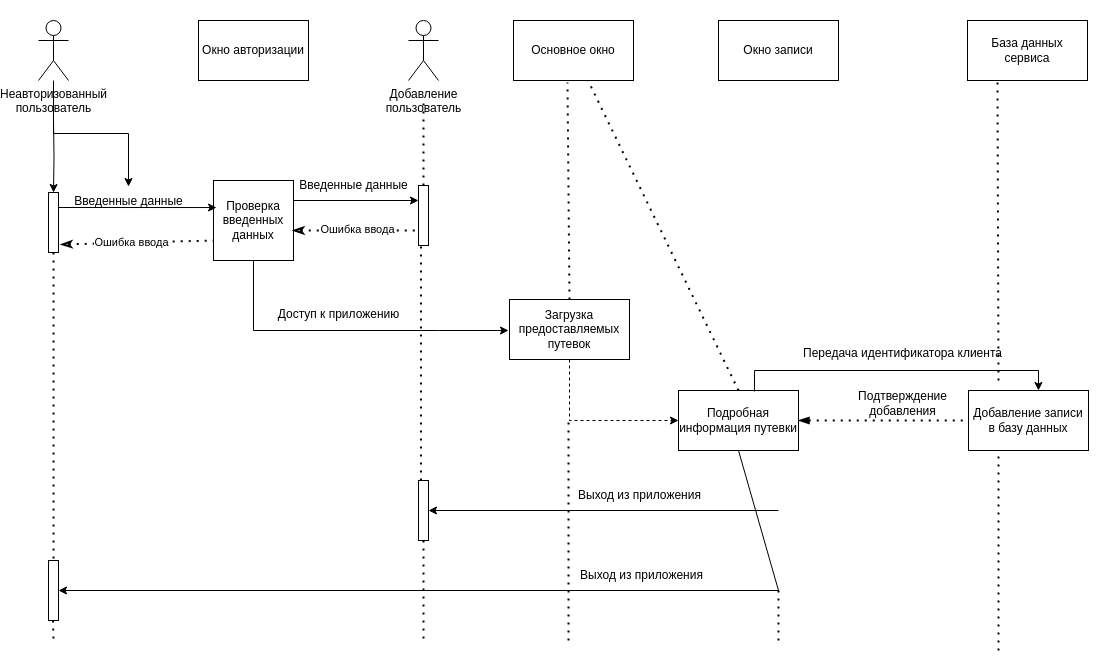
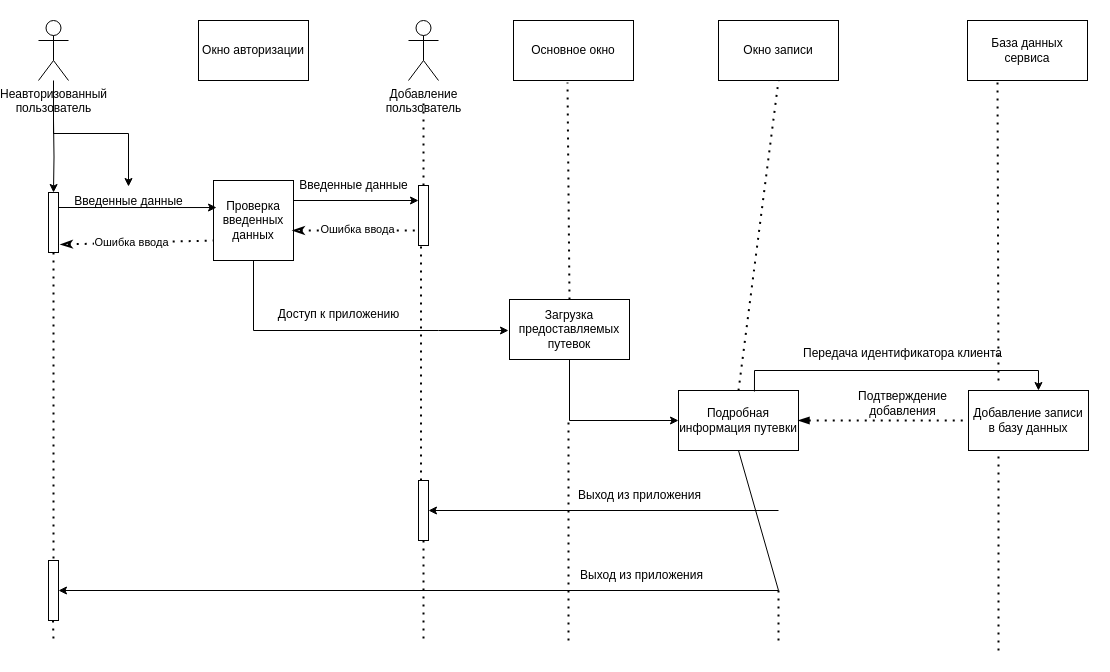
edge "Основное окно" -- "Подробная информация путевки": now "Окно записи" -- "Подробная информация путевки"
edge "Загрузка предоставляемых путевок" -> "Подробная информация путевки": style dashed -> solid
